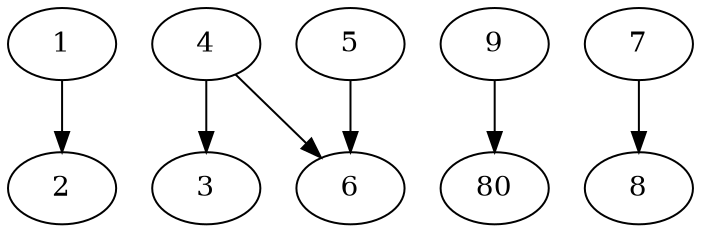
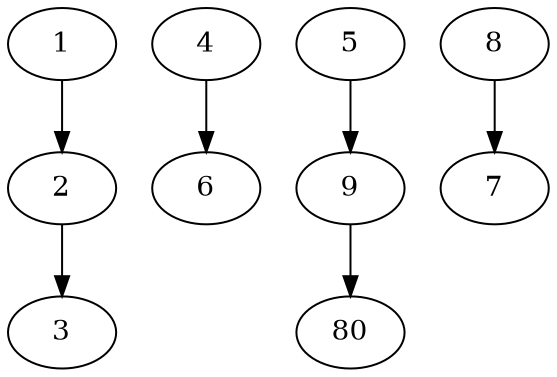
edge "4" -> "3": now "2" -> "3"
edge "5" -> "6": now "5" -> "9"
edge "7" -> "8": reversed
